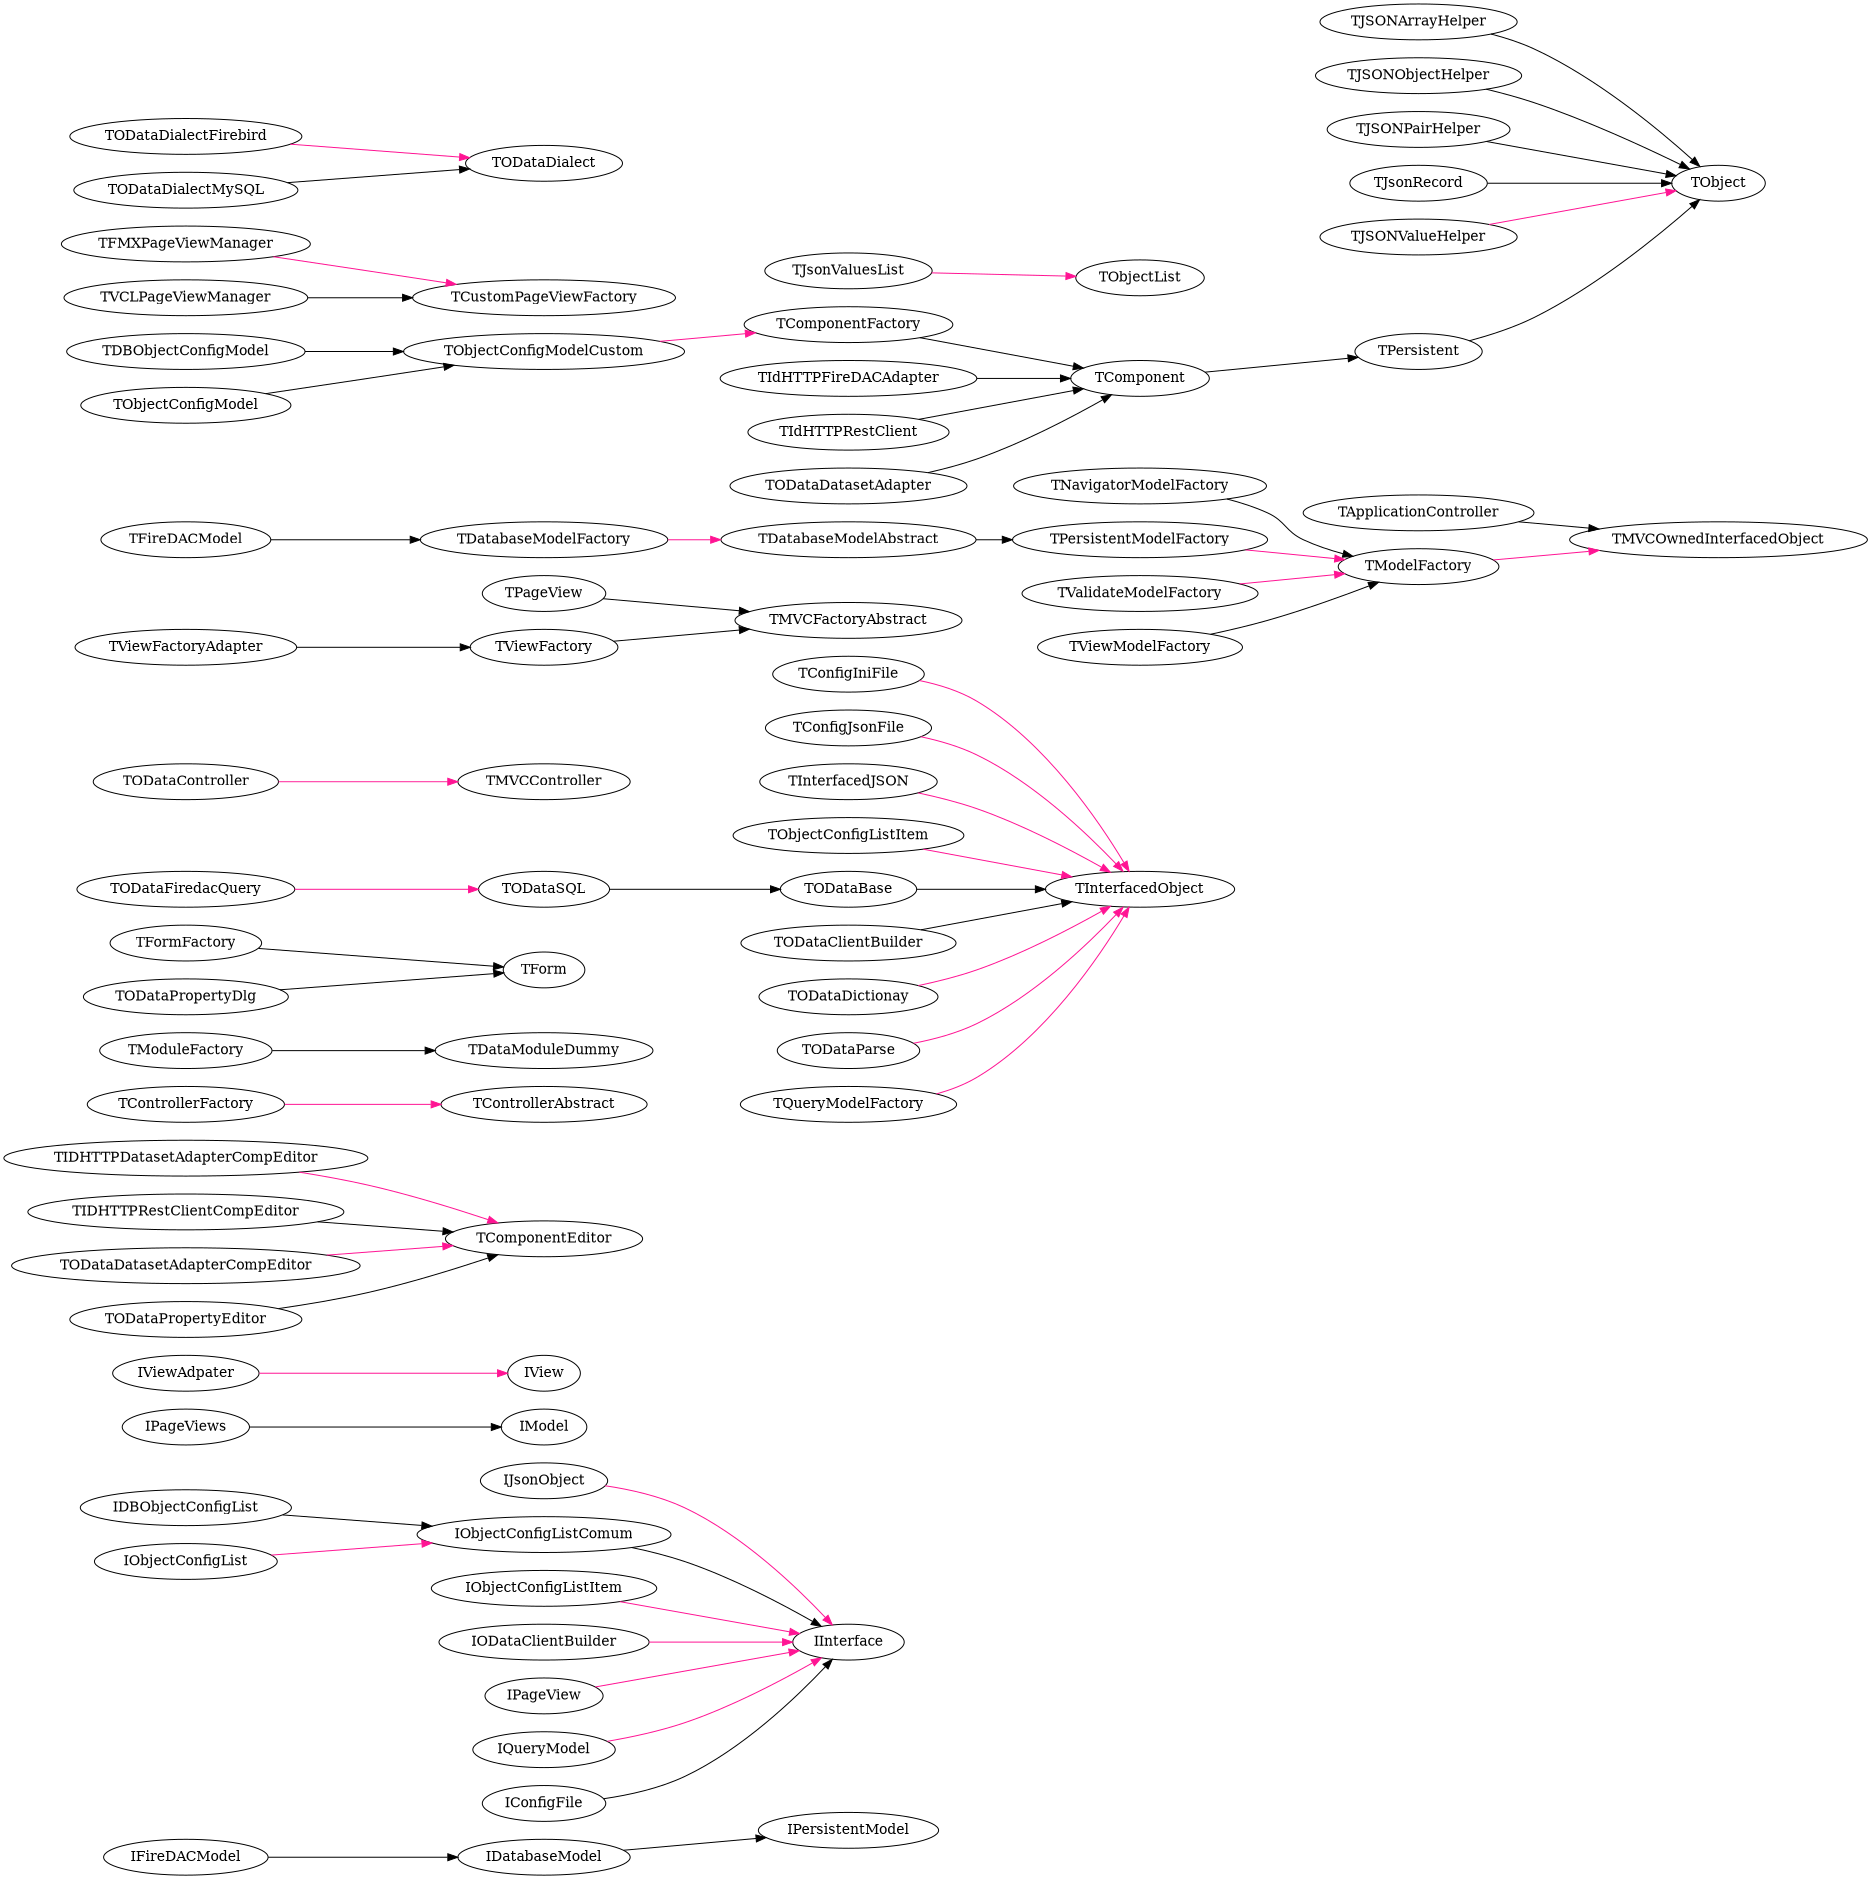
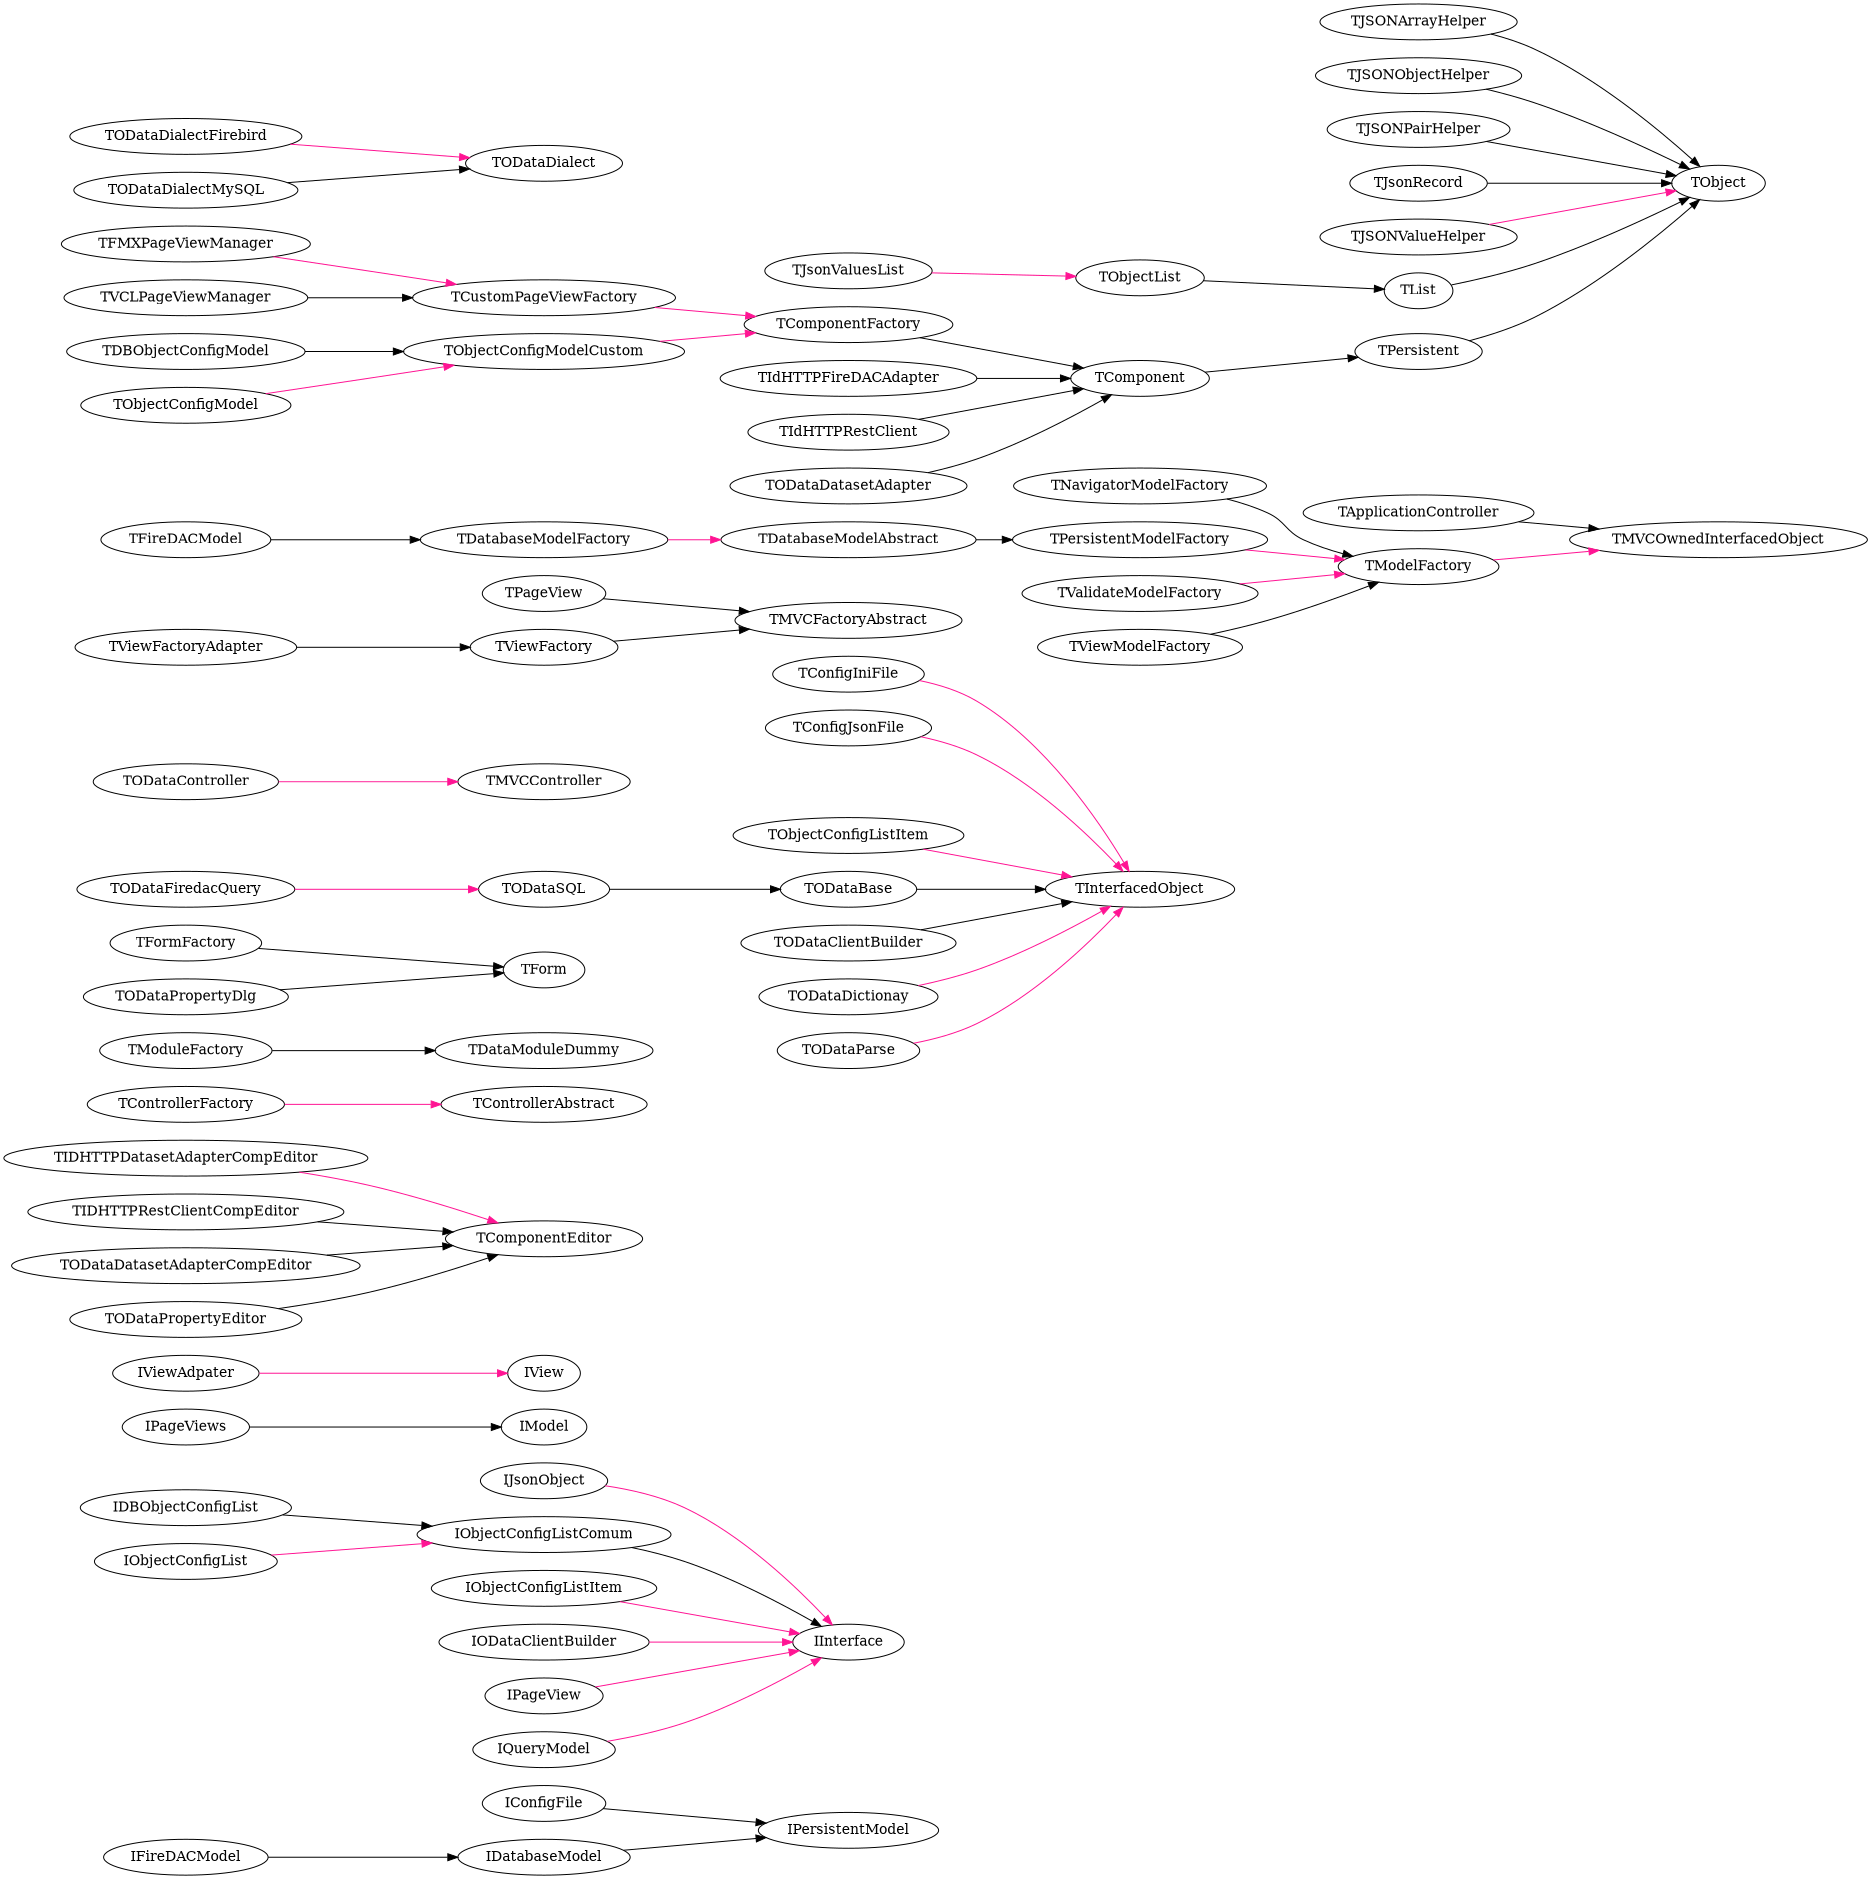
node "TList": added
edge "TCustomPageViewFactory" -> "TComponentFactory": added
edge "TObjectConfigModel" -> "TObjectConfigModelCustom": color black -> deeppink
node "TInterfacedJSON": removed
node "TQueryModelFactory": removed
edge "TODataDatasetAdapterCompEditor" -> "TComponentEditor": color deeppink -> black
edge "IConfigFile" -> "IInterface": now "IConfigFile" -> "IPersistentModel"
